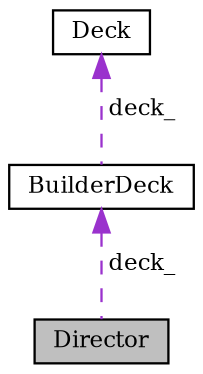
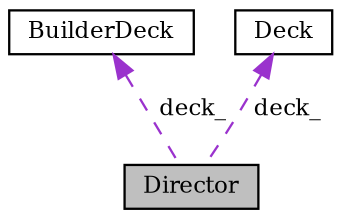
edge "BuilderDeck" -> "Deck": now "Director" -> "Deck"
